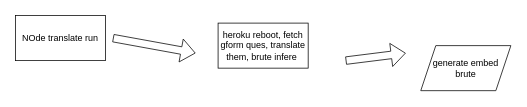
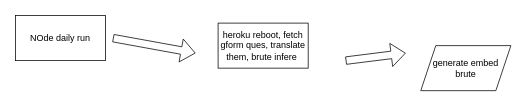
node "NOde translate run": label "NOde translate run" -> "NOde daily run"
